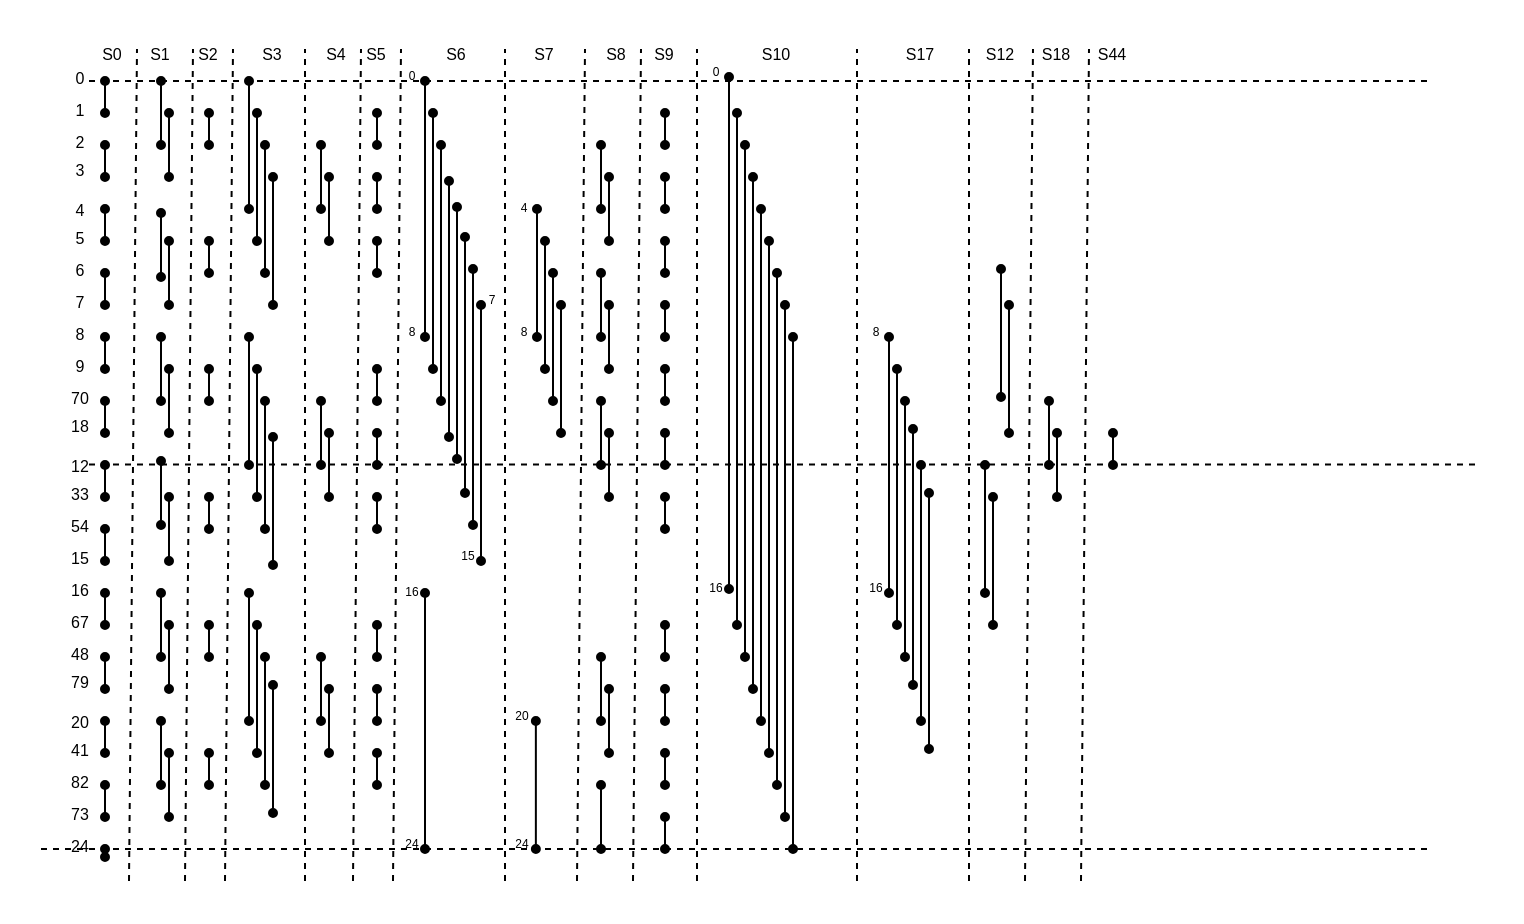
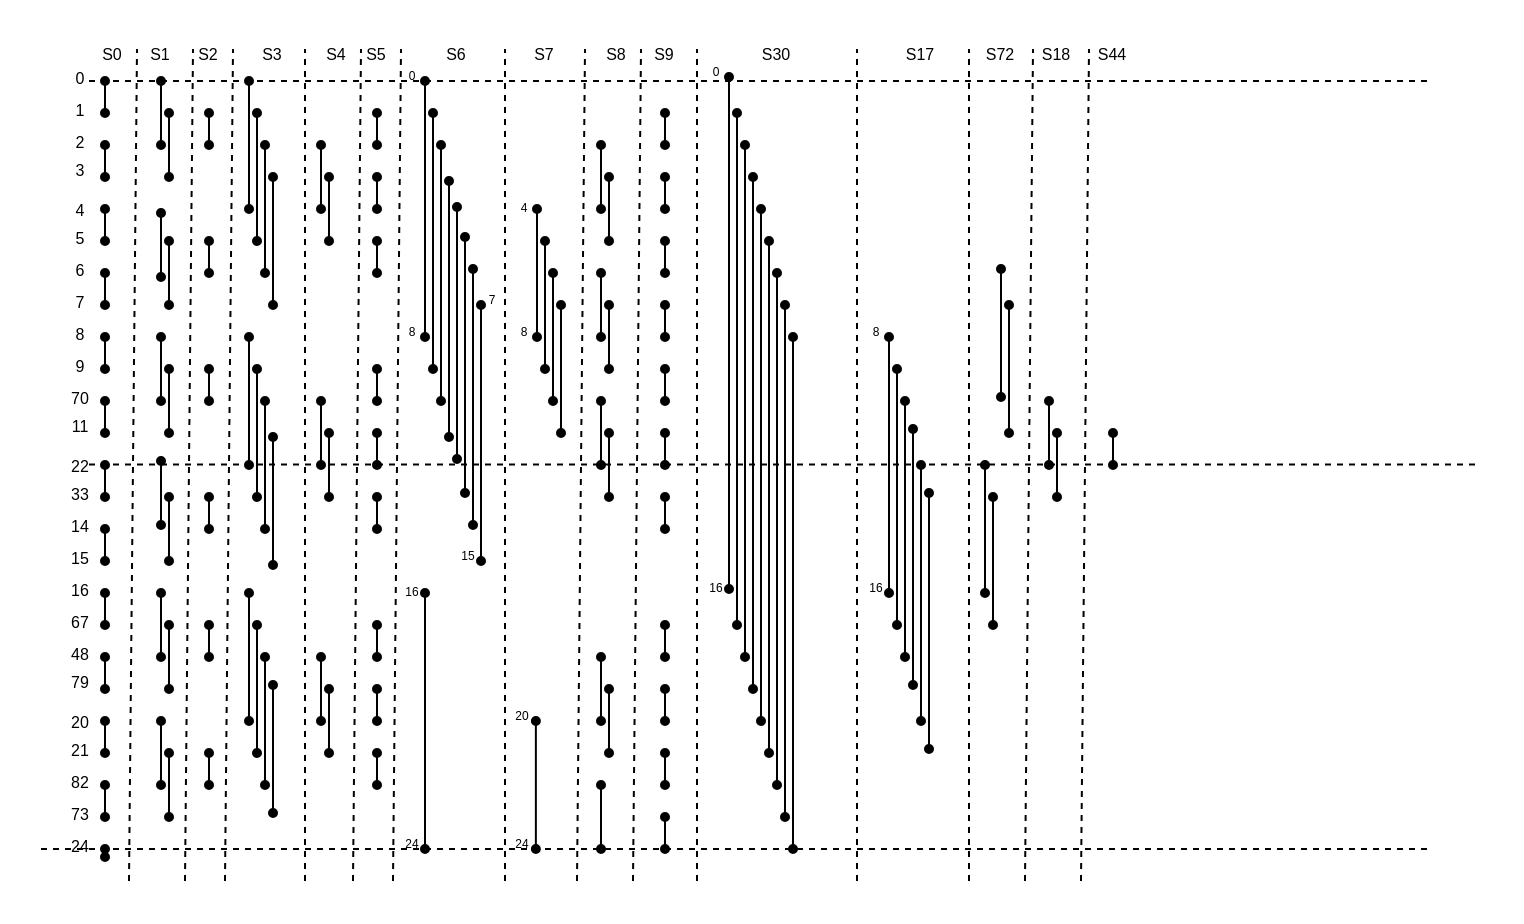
node "S10": label "S10" -> "S30"
node "S12": label "S12" -> "S72"
node "18": label "18" -> "11"
node "12": label "12" -> "22"
node "54": label "54" -> "14"
node "41": label "41" -> "21"
